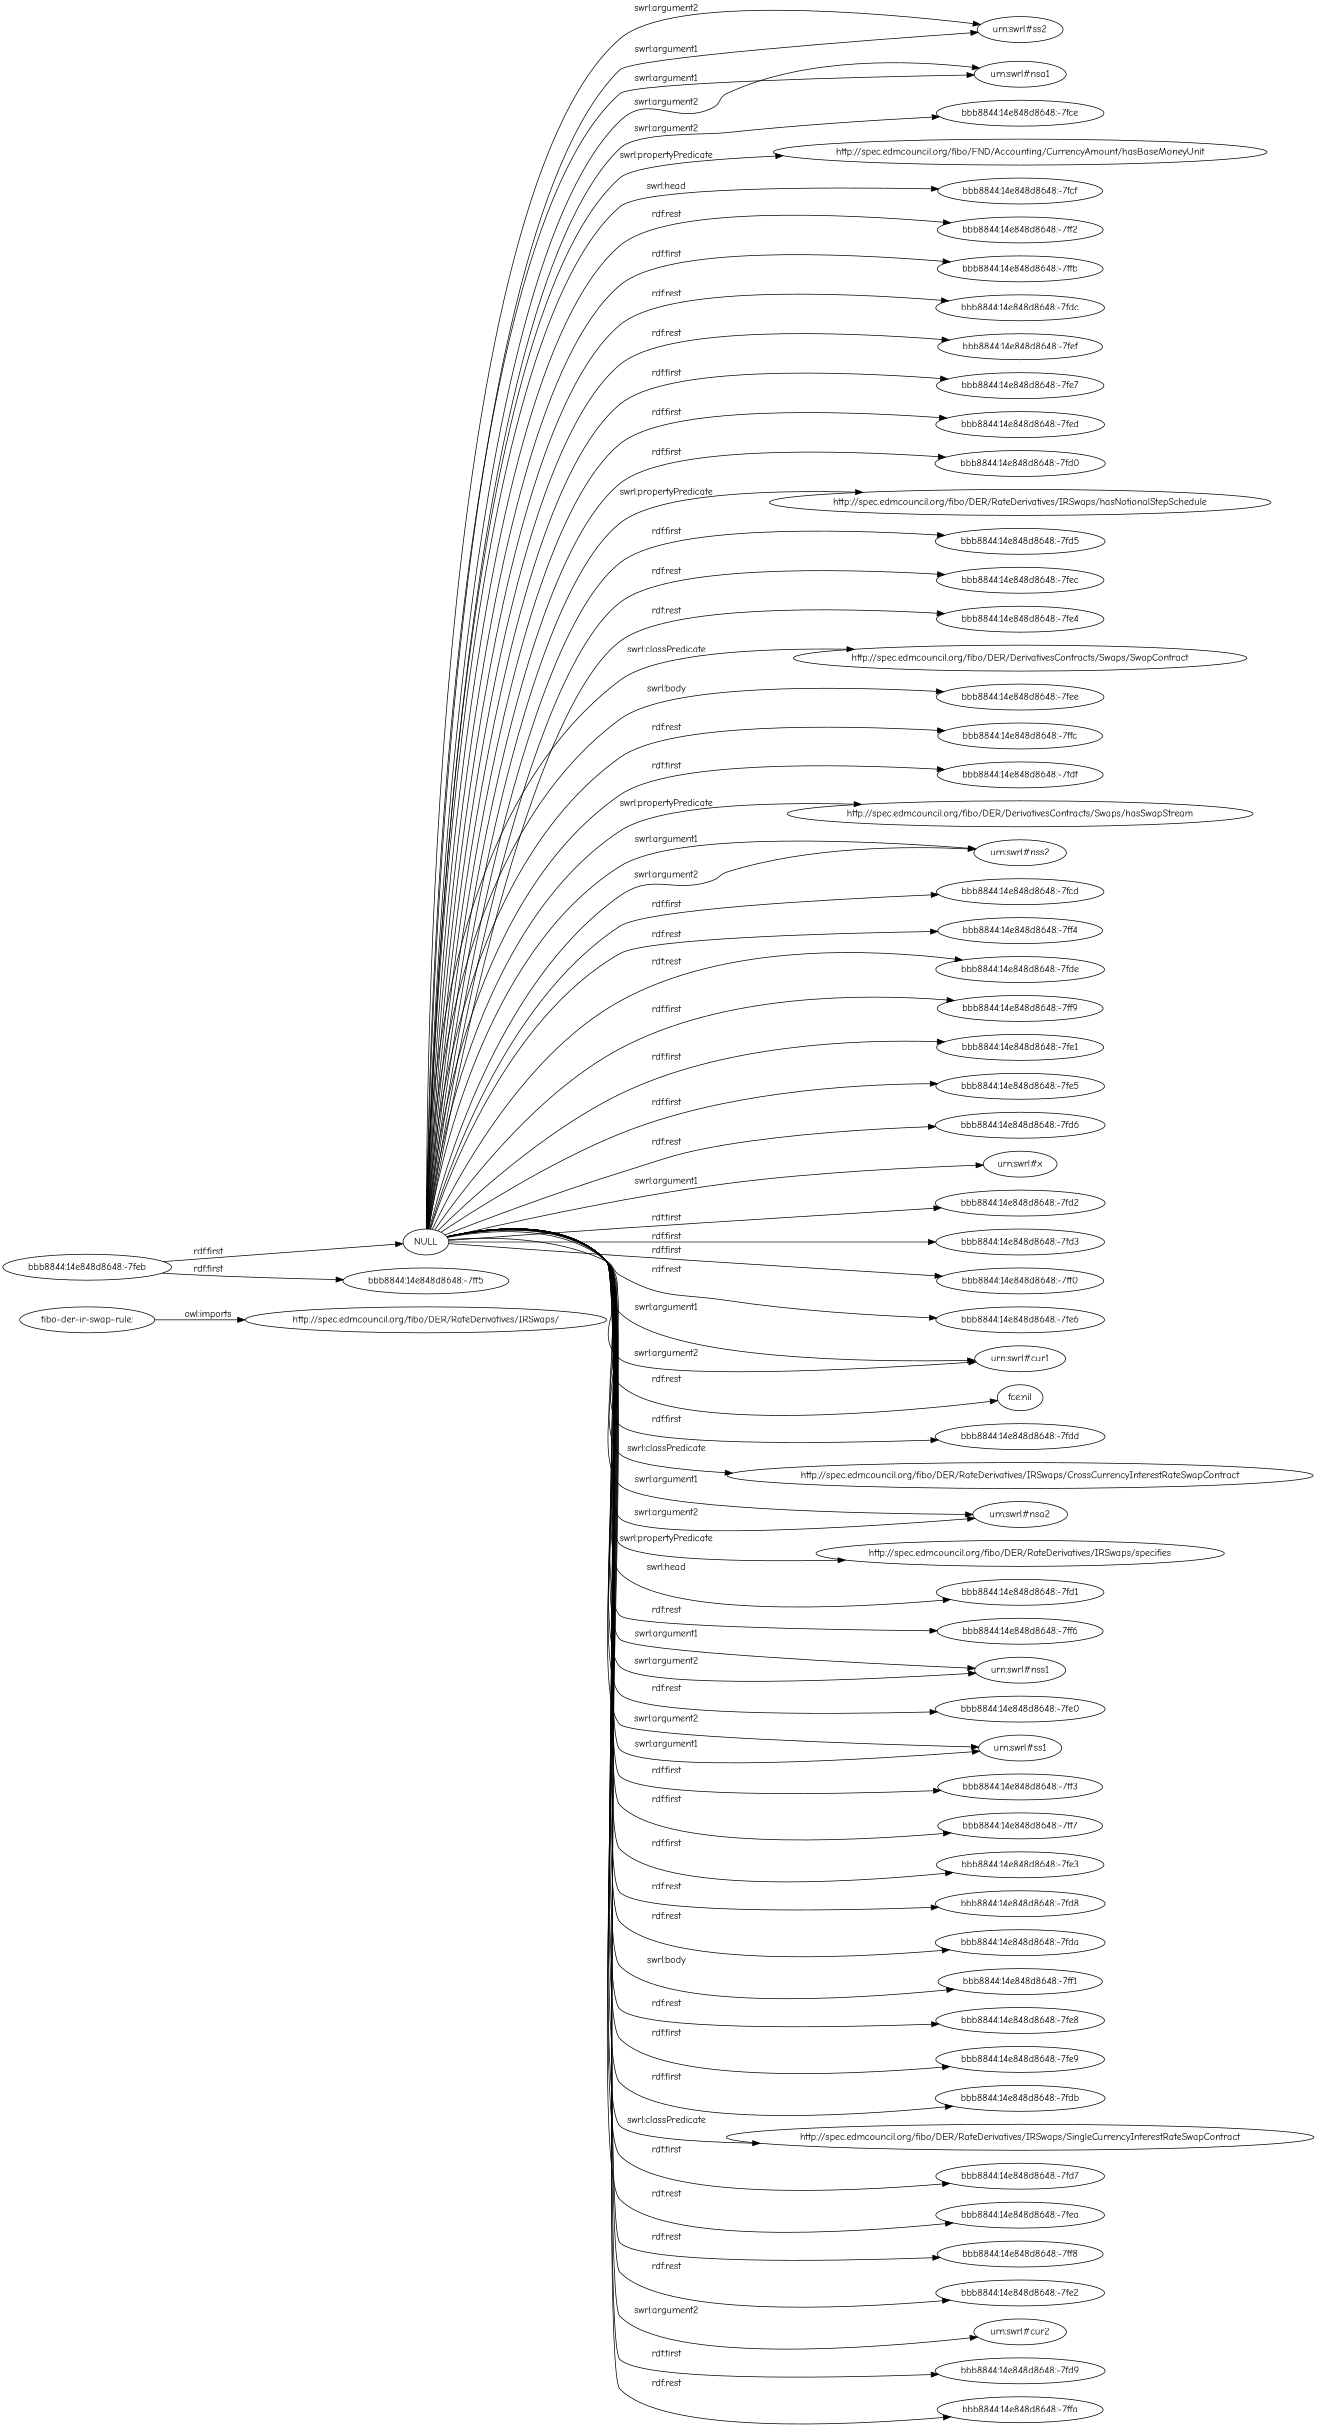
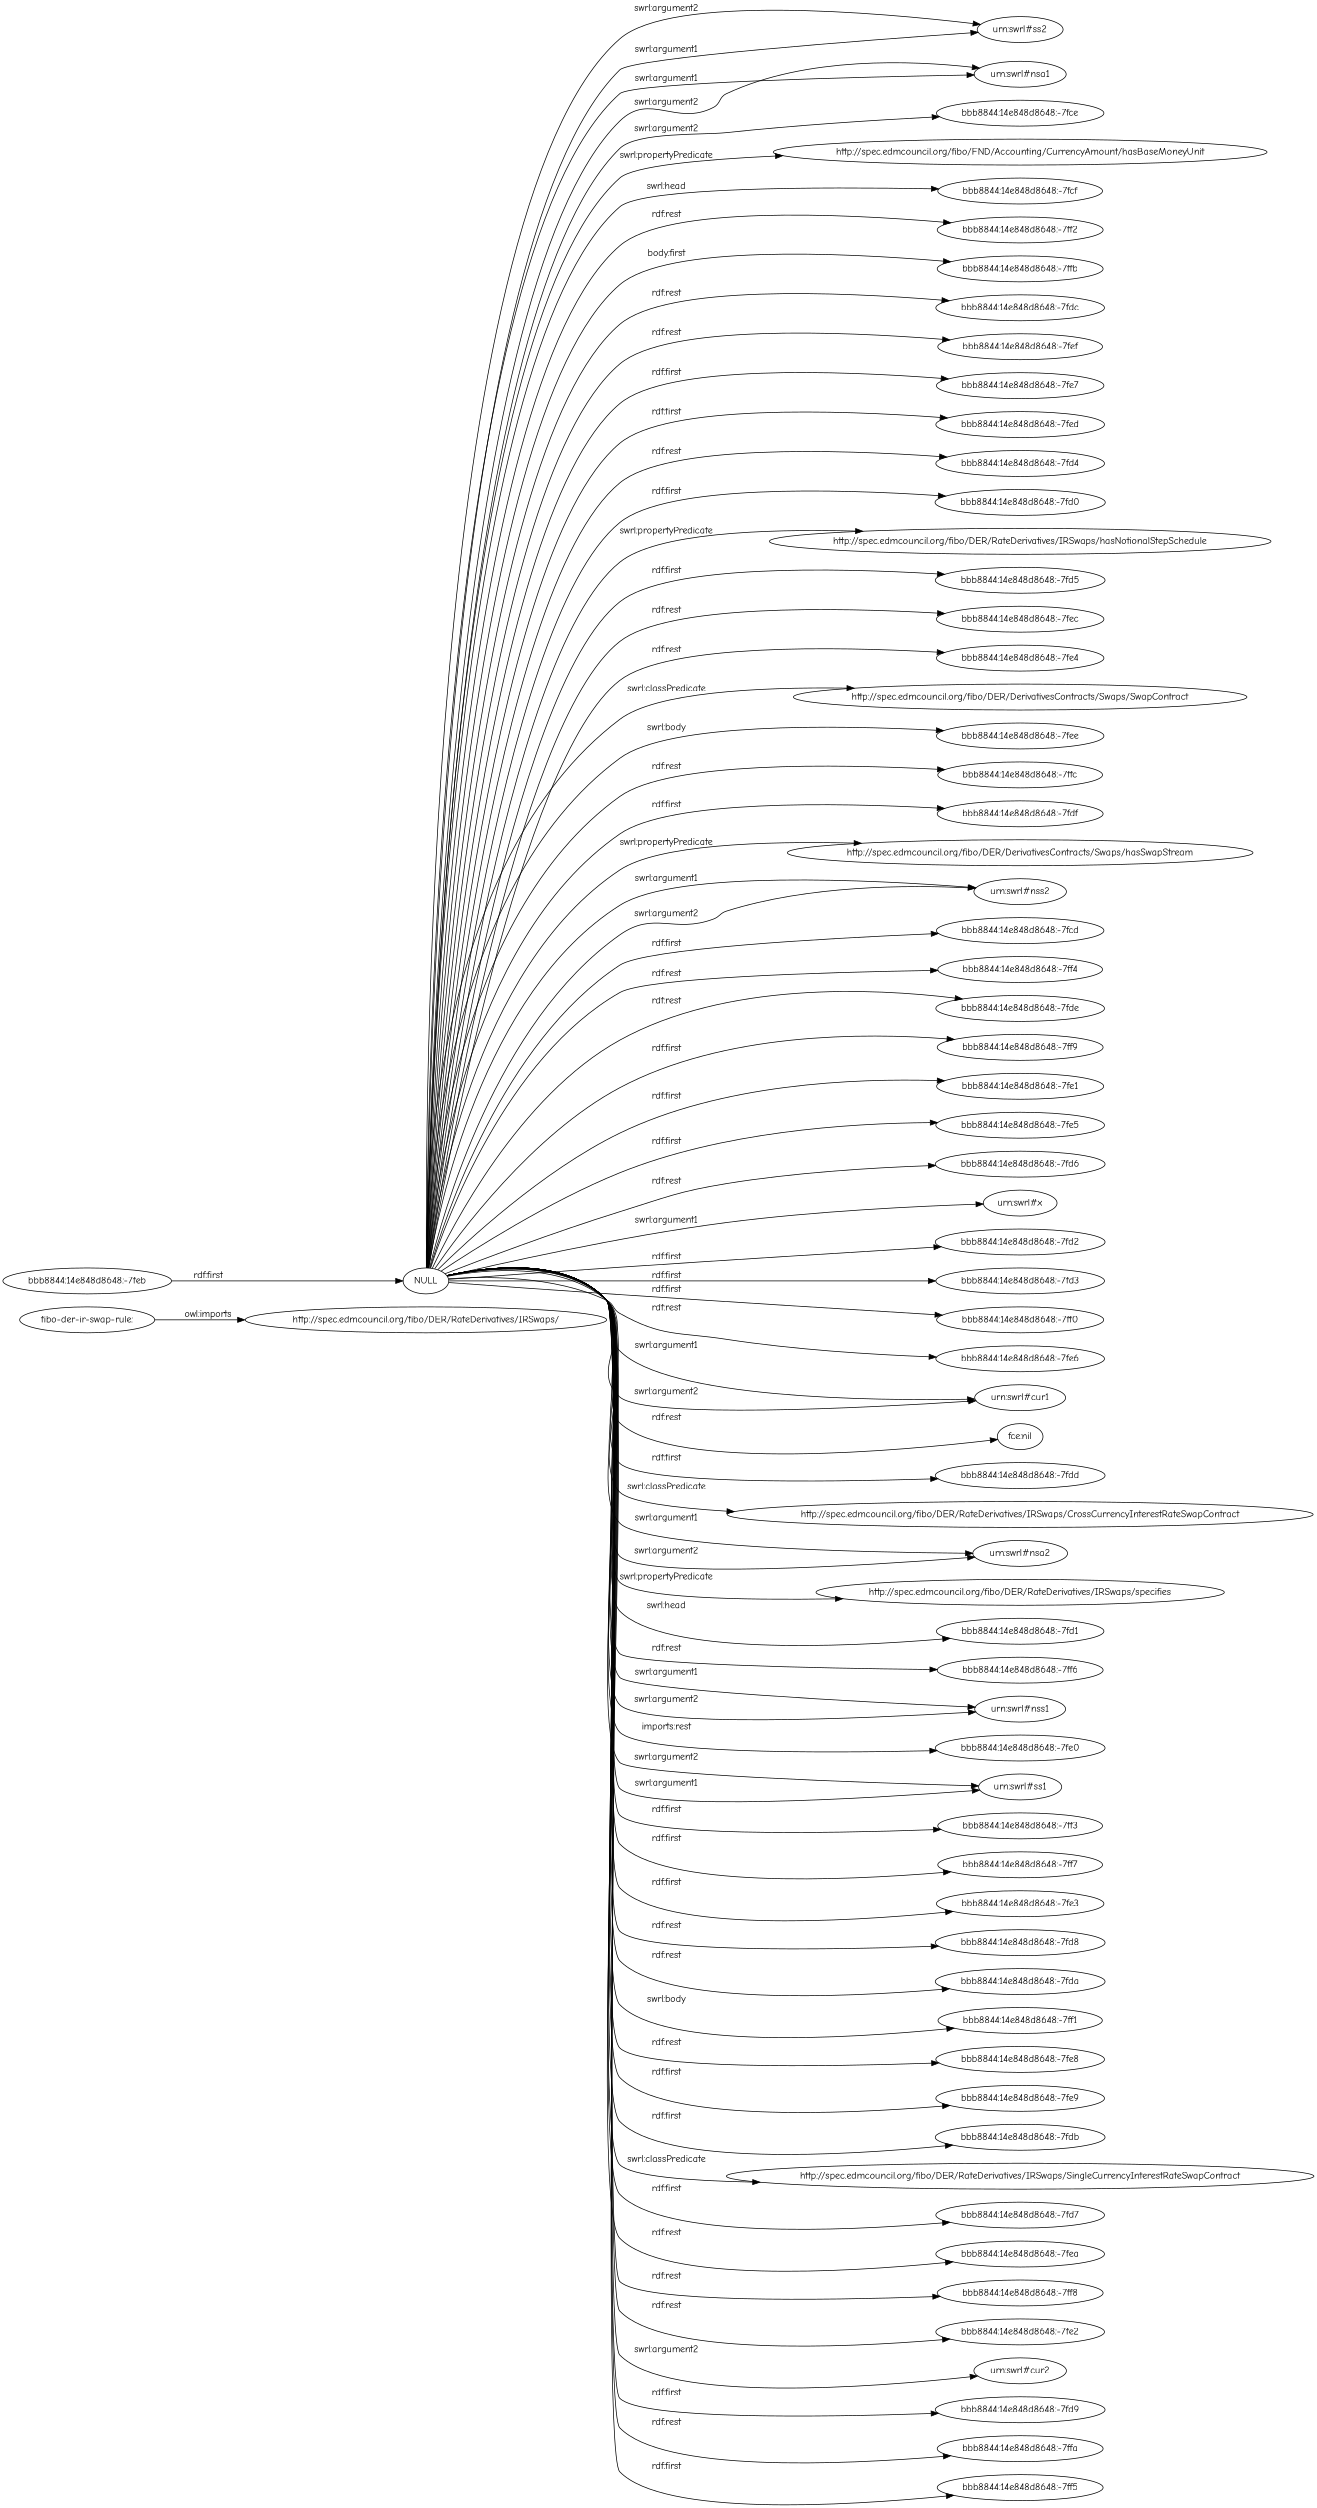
edge "NULL" -> "bbb8844:14e848d8648:-7ffb": label "rdf:first" -> "body:first"
node "bbb8844:14e848d8648:-7fd4": added
edge "bbb8844:14e848d8648:-7feb" -> "bbb8844:14e848d8648:-7ff5": now "NULL" -> "bbb8844:14e848d8648:-7ff5"
edge "NULL" -> "bbb8844:14e848d8648:-7fe0": label "rdf:rest" -> "imports:rest"
